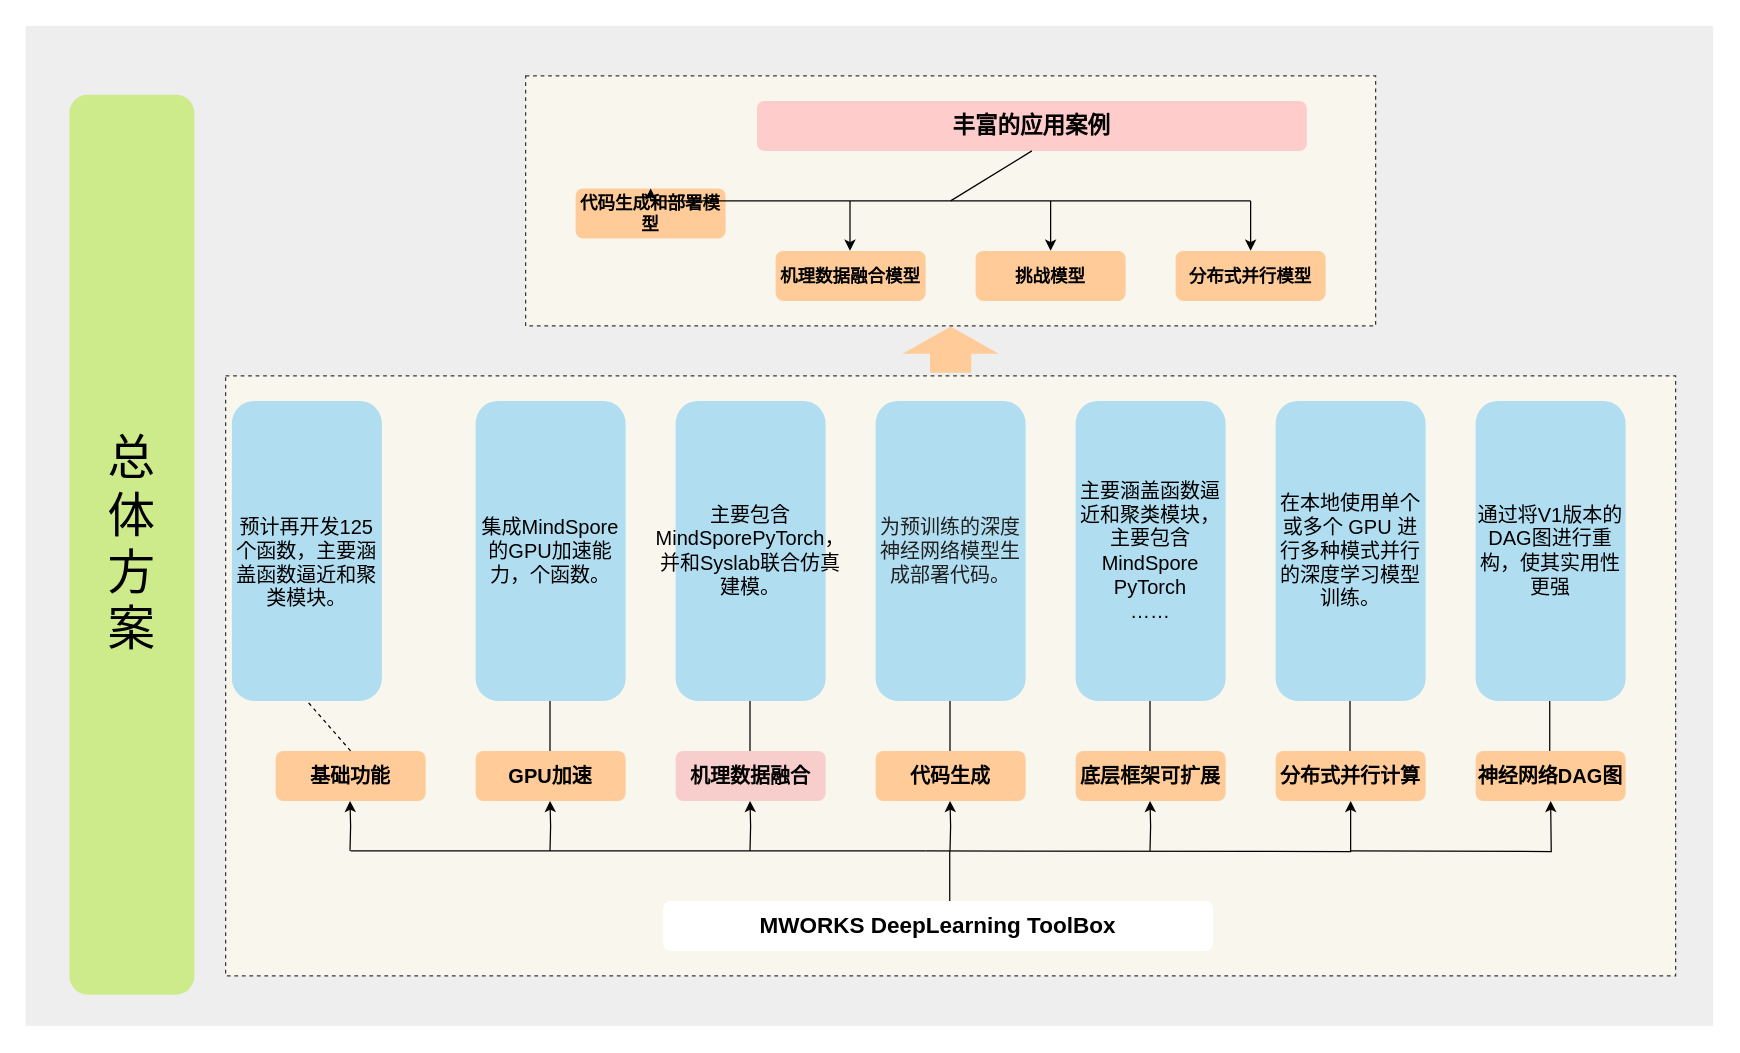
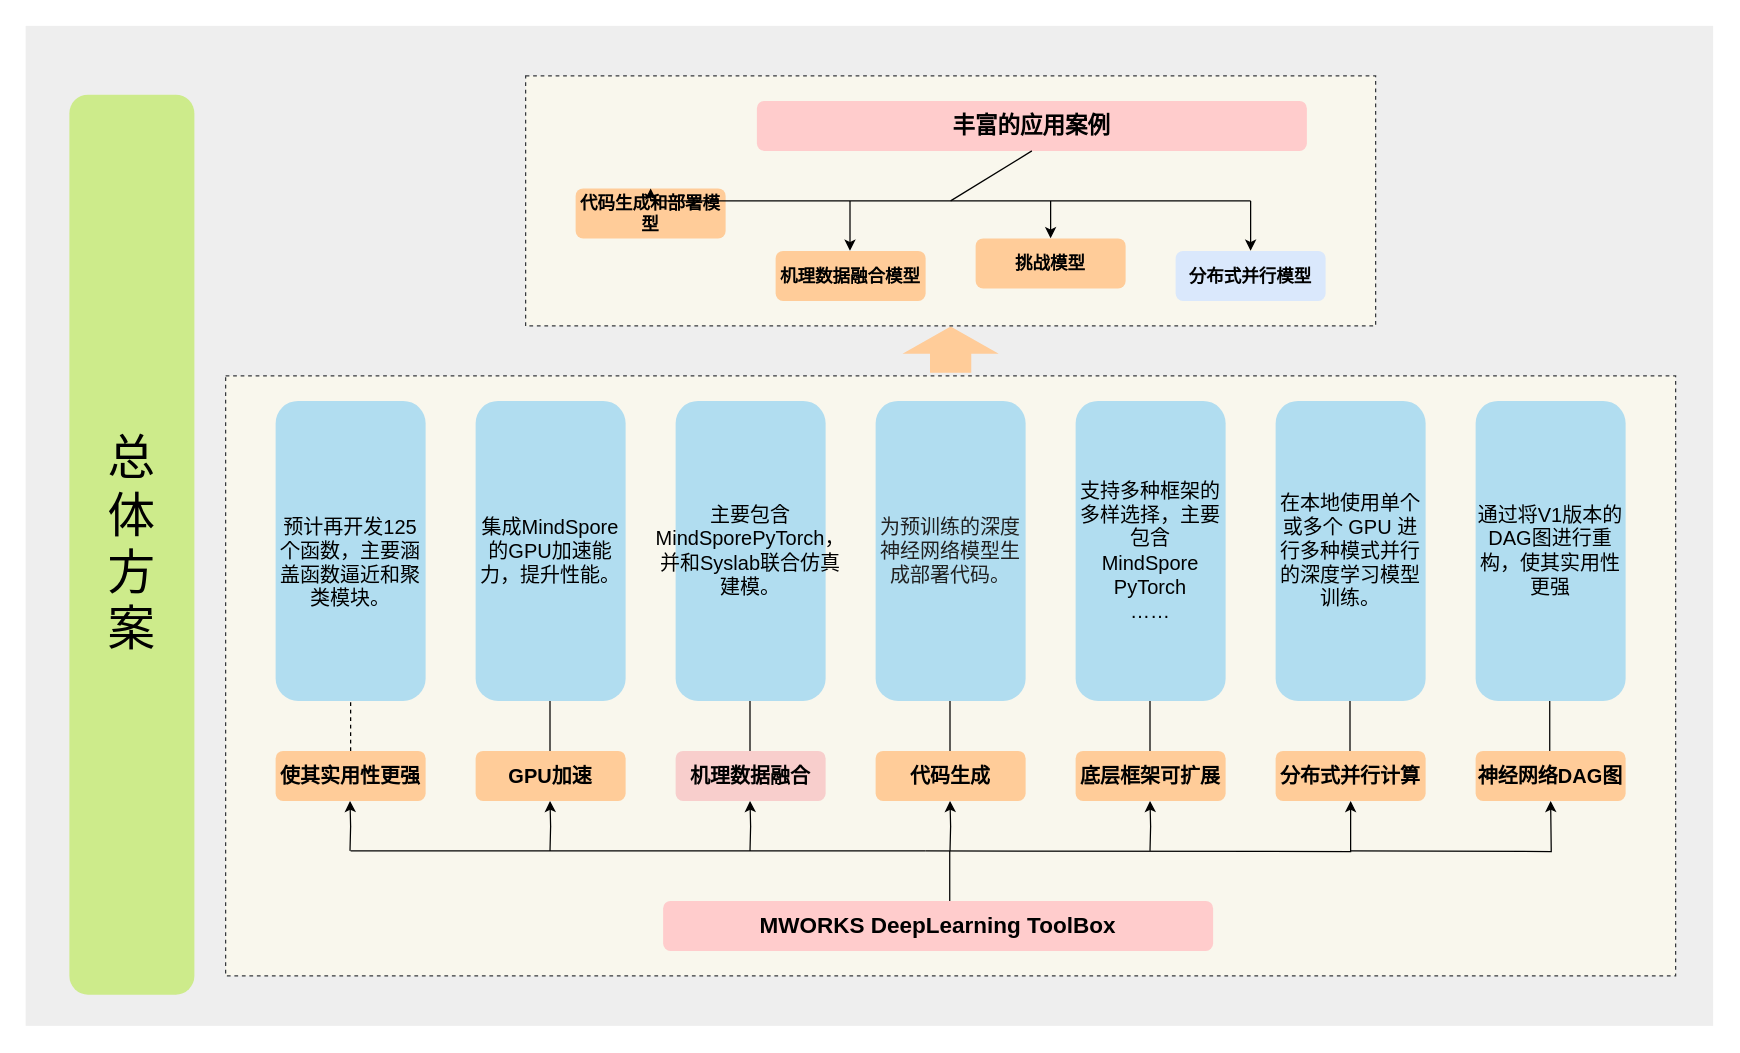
node "挑战模型": moved (1051, 276) -> (1051, 263)
node "分布式并行模型": fillcolor #ffcc99 -> #dae8fc
node "预计再开发125个函数，主要涵盖函数逼近和聚类模块。": moved (307, 551) -> (351, 551)
node "集成MindSpore的GPU加速能力，个函数。": label "集成MindSpore的GPU加速能力，个函数。" -> "集成MindSpore的GPU加速能力，提升性能。"
node "主要涵盖函数逼近和聚类模块，主要包含MindSporePyTorch……": label "主要涵盖函数逼近和聚类模块，主要包含MindSporePyTorch……" -> "支持多种框架的多样选择，主要包含MindSporePyTorch……"
node "基础功能": label "基础功能" -> "使其实用性更强"
node "MWORKS DeepLearning ToolBox": fillcolor #ffffff -> #ffcccc
